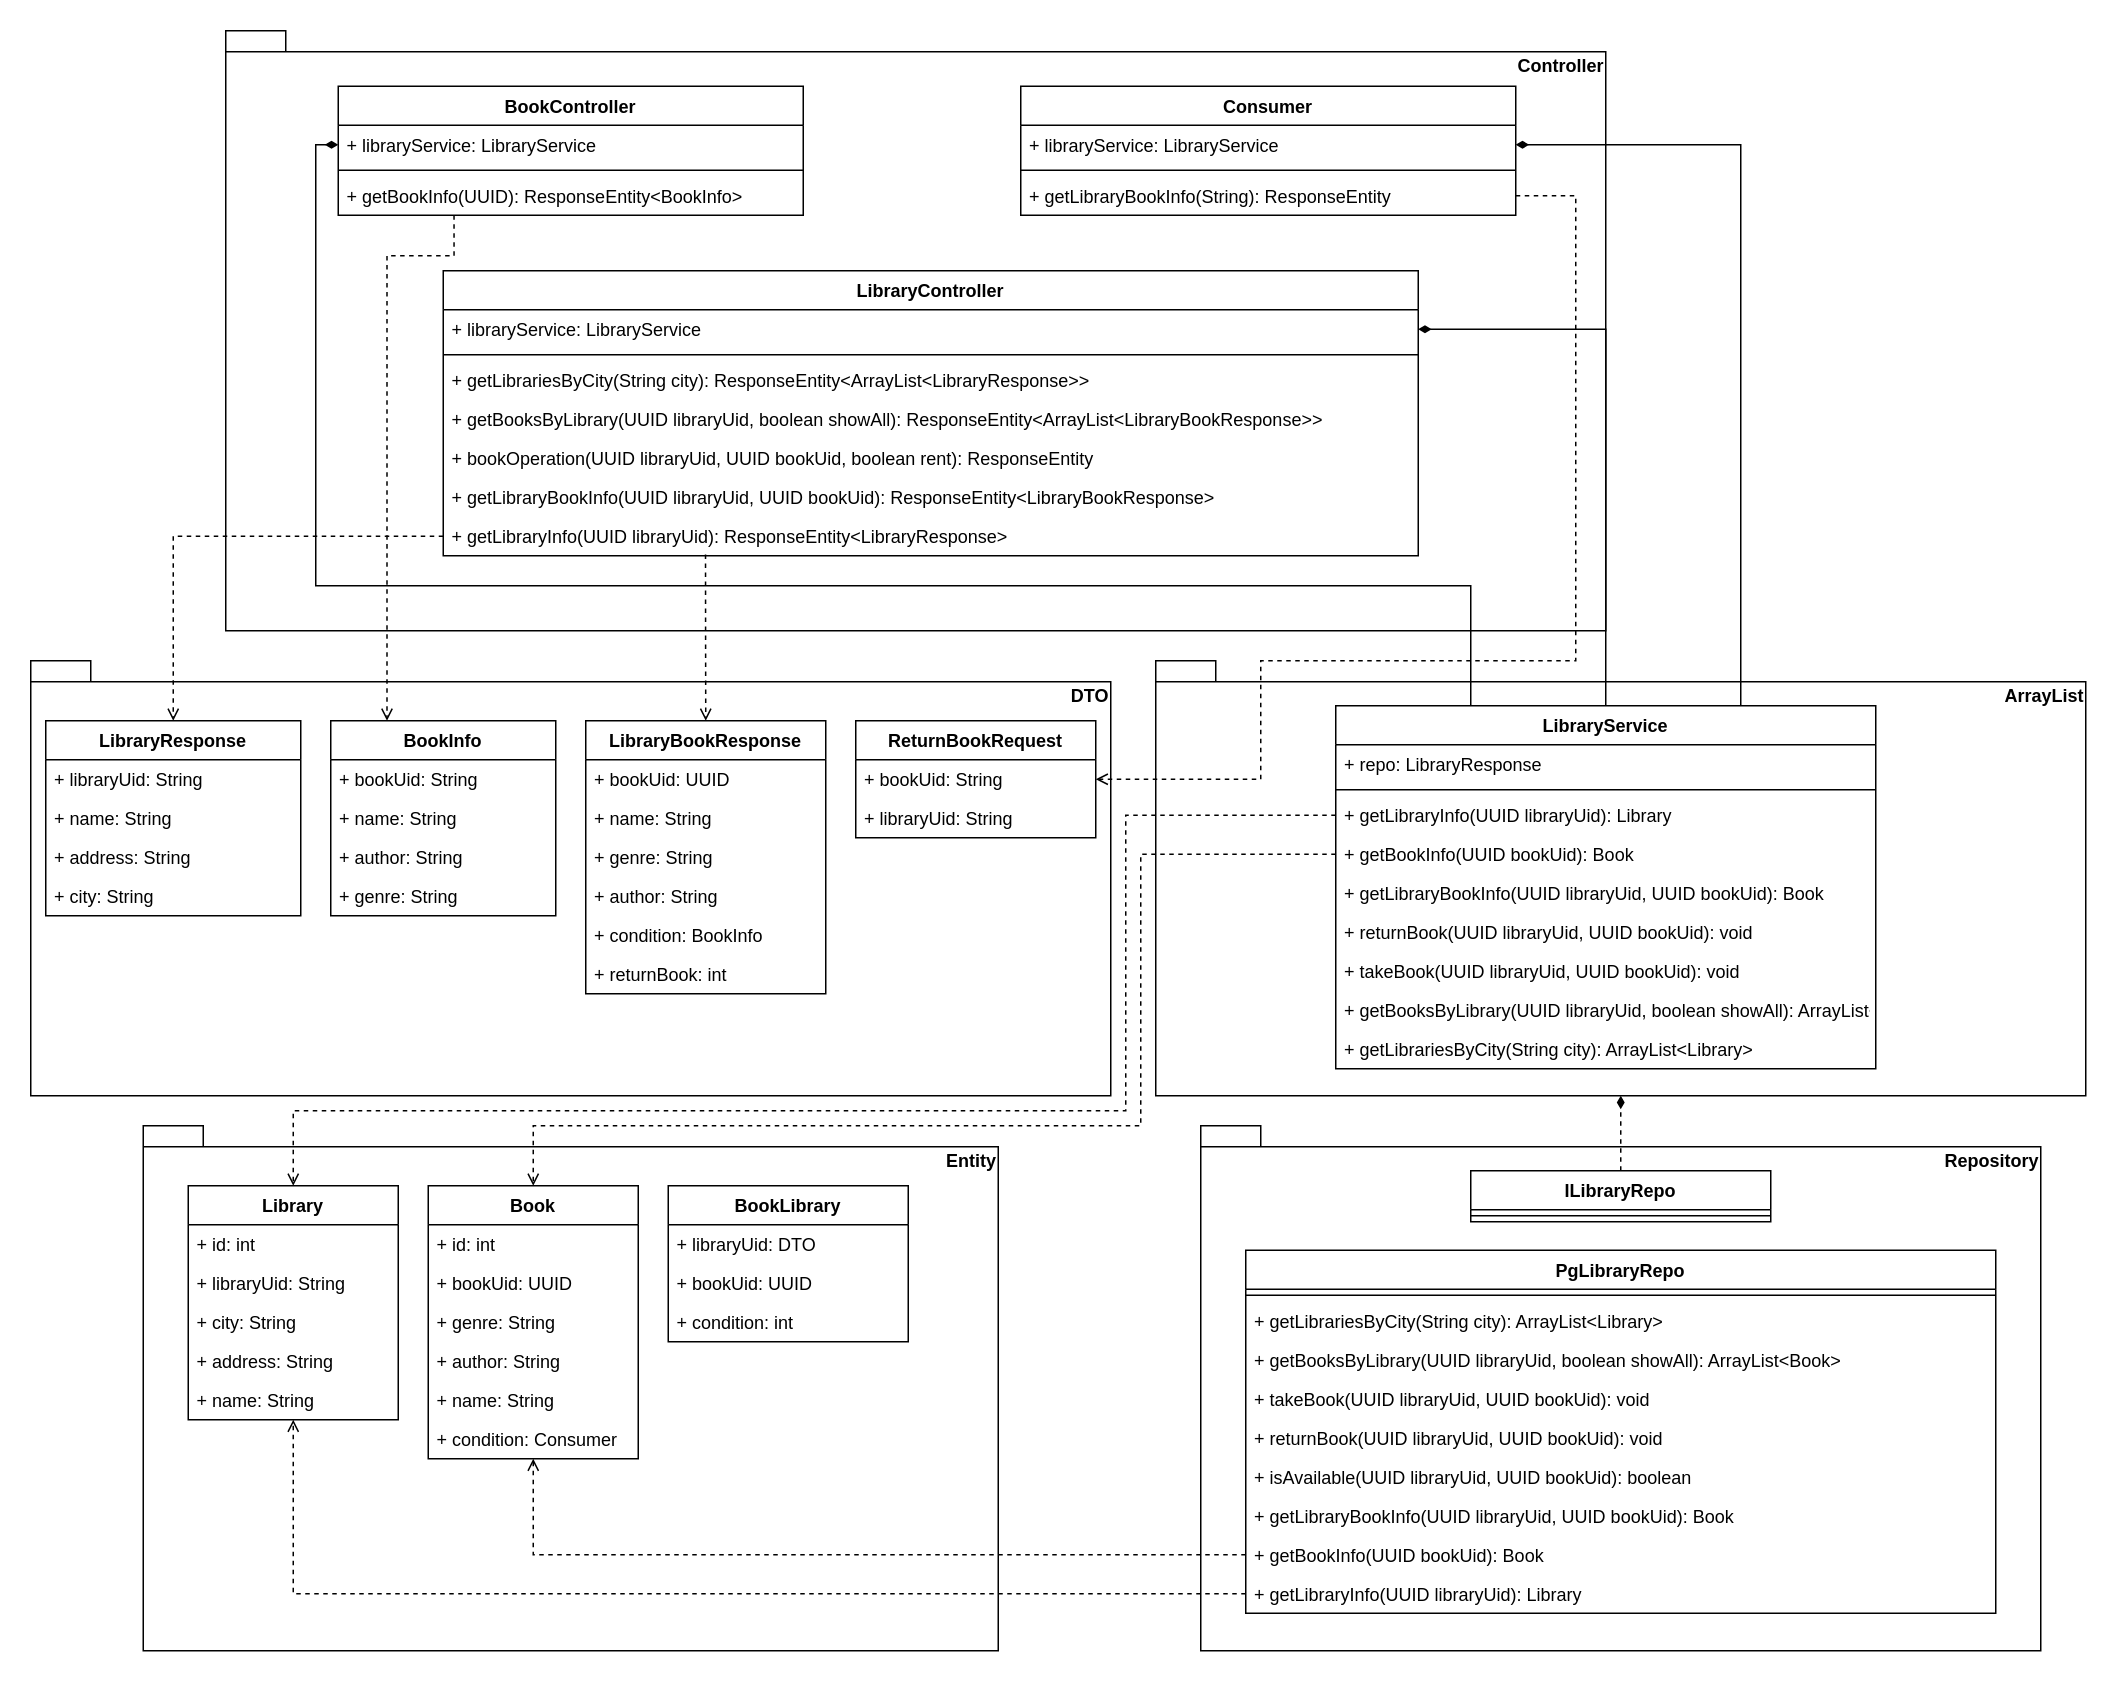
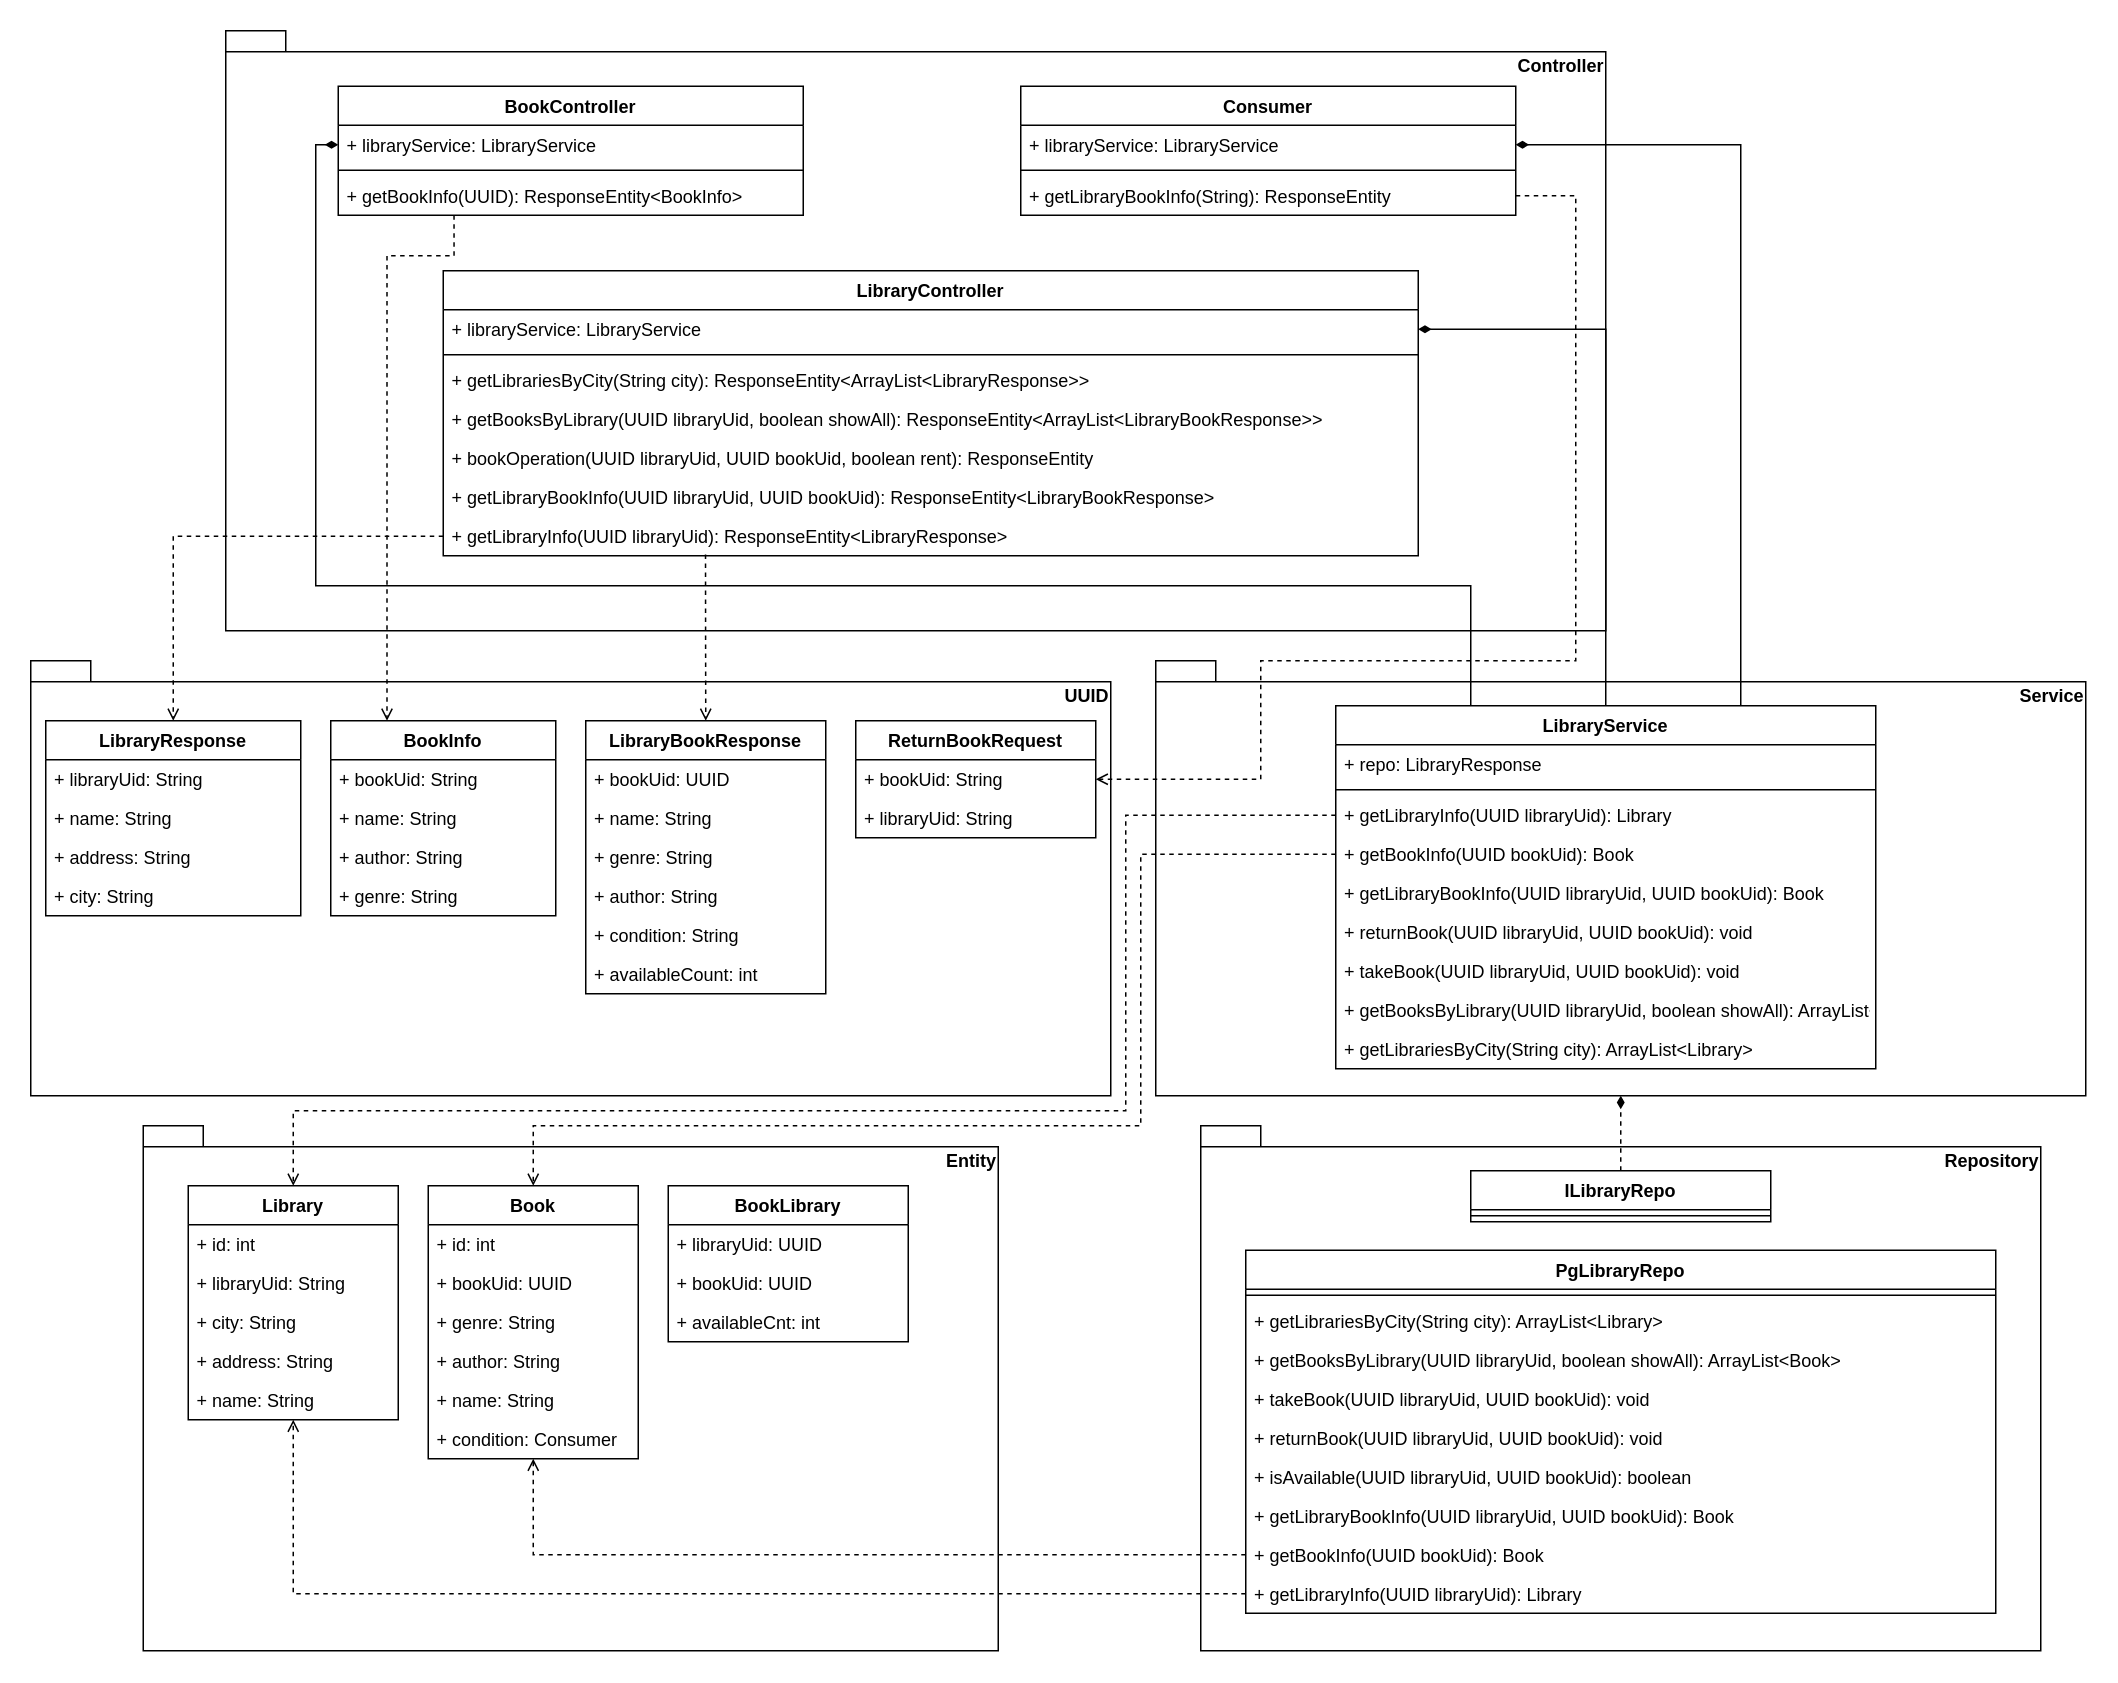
node "DTO": label "DTO" -> "UUID"
node "ArrayList": label "ArrayList" -> "Service"
node "+ condition: BookInfo": label "+ condition: BookInfo" -> "+ condition: String"
node "+ returnBook: int": label "+ returnBook: int" -> "+ availableCount: int"
node "+ libraryUid: DTO": label "+ libraryUid: DTO" -> "+ libraryUid: UUID"
node "+ condition: int": label "+ condition: int" -> "+ availableCnt: int"
